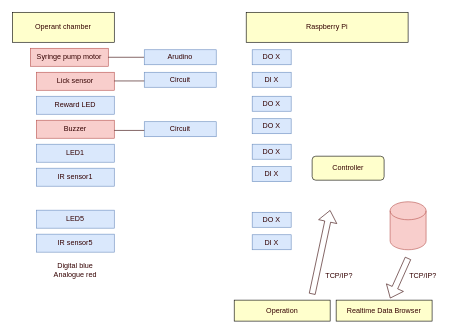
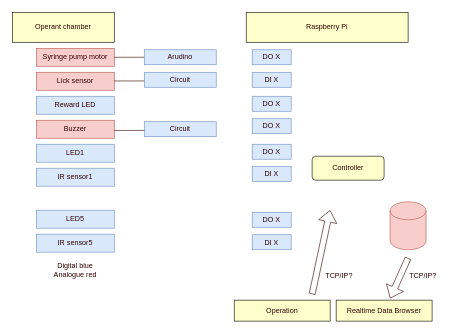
node "Syringe pump motor": moved (69, 57) -> (75, 57)
